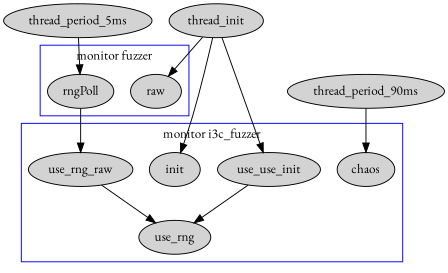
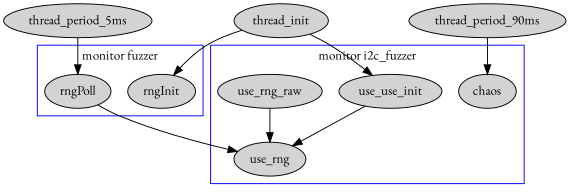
node "raw": label "raw" -> "rngInit"
edge "rngPoll" -> "use_rng_raw": now "rngPoll" -> "use_rng"
cluster "monitor i3c_fuzzer": label "monitor i3c_fuzzer" -> "monitor i2c_fuzzer"
node "init": removed
